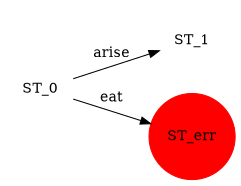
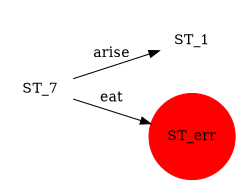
node "ST_0": label "ST_0" -> "ST_7"
